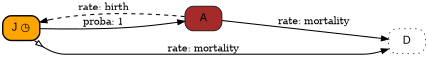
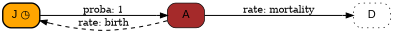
edge "J ◷" -- "D": removed, label "rate: mortality"
